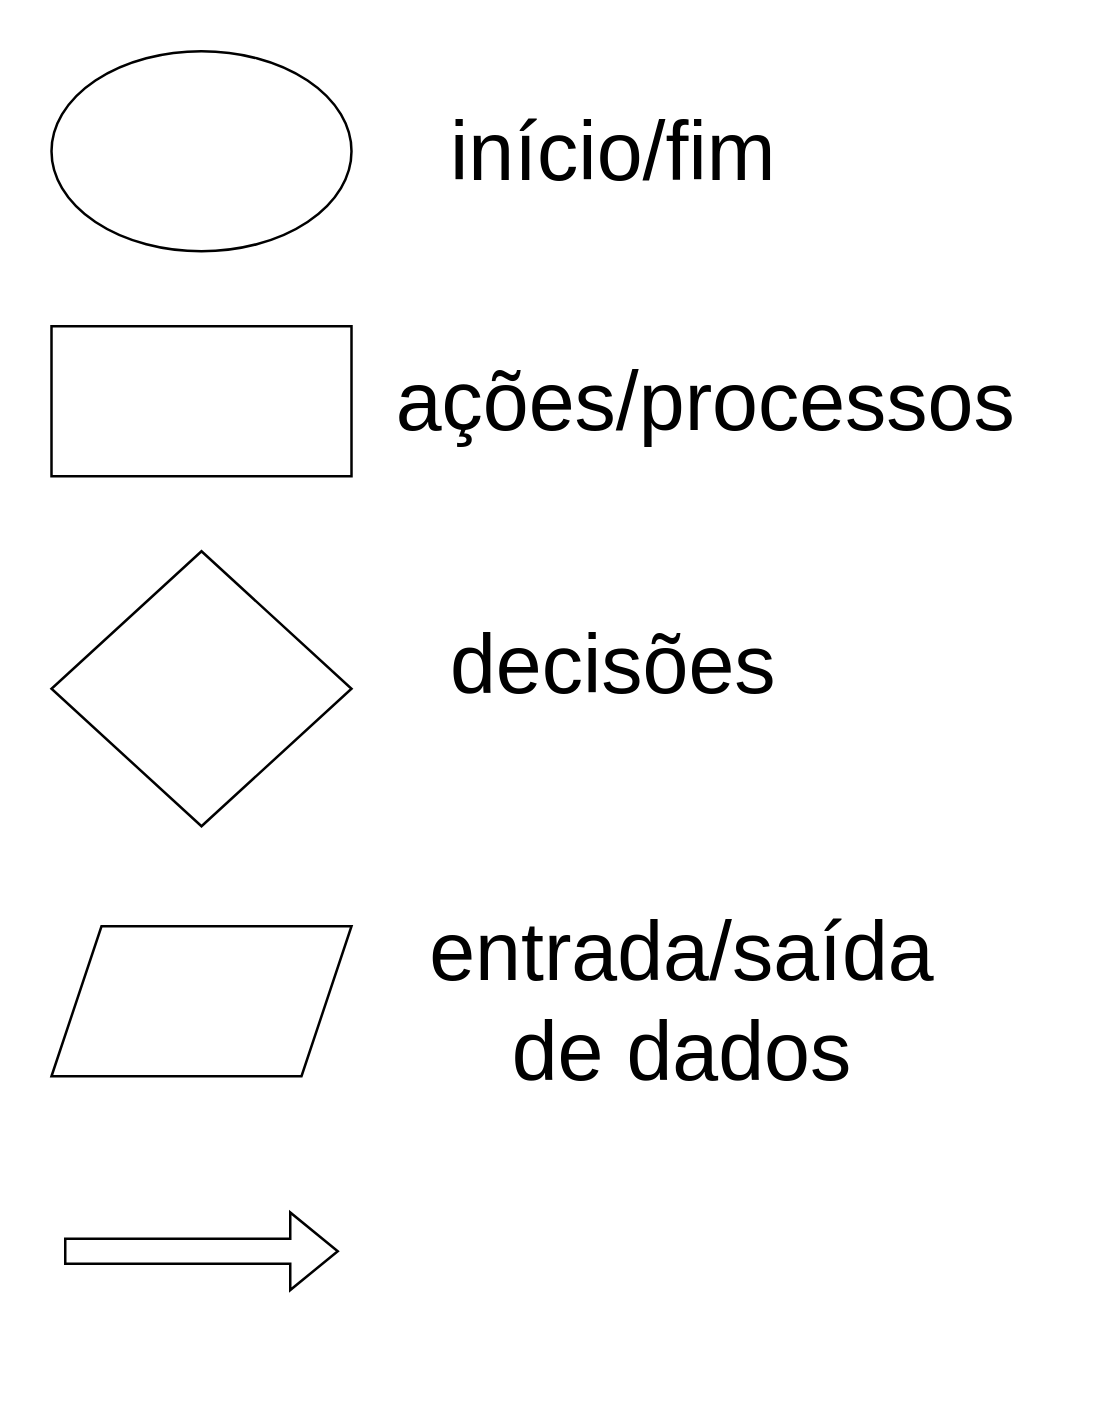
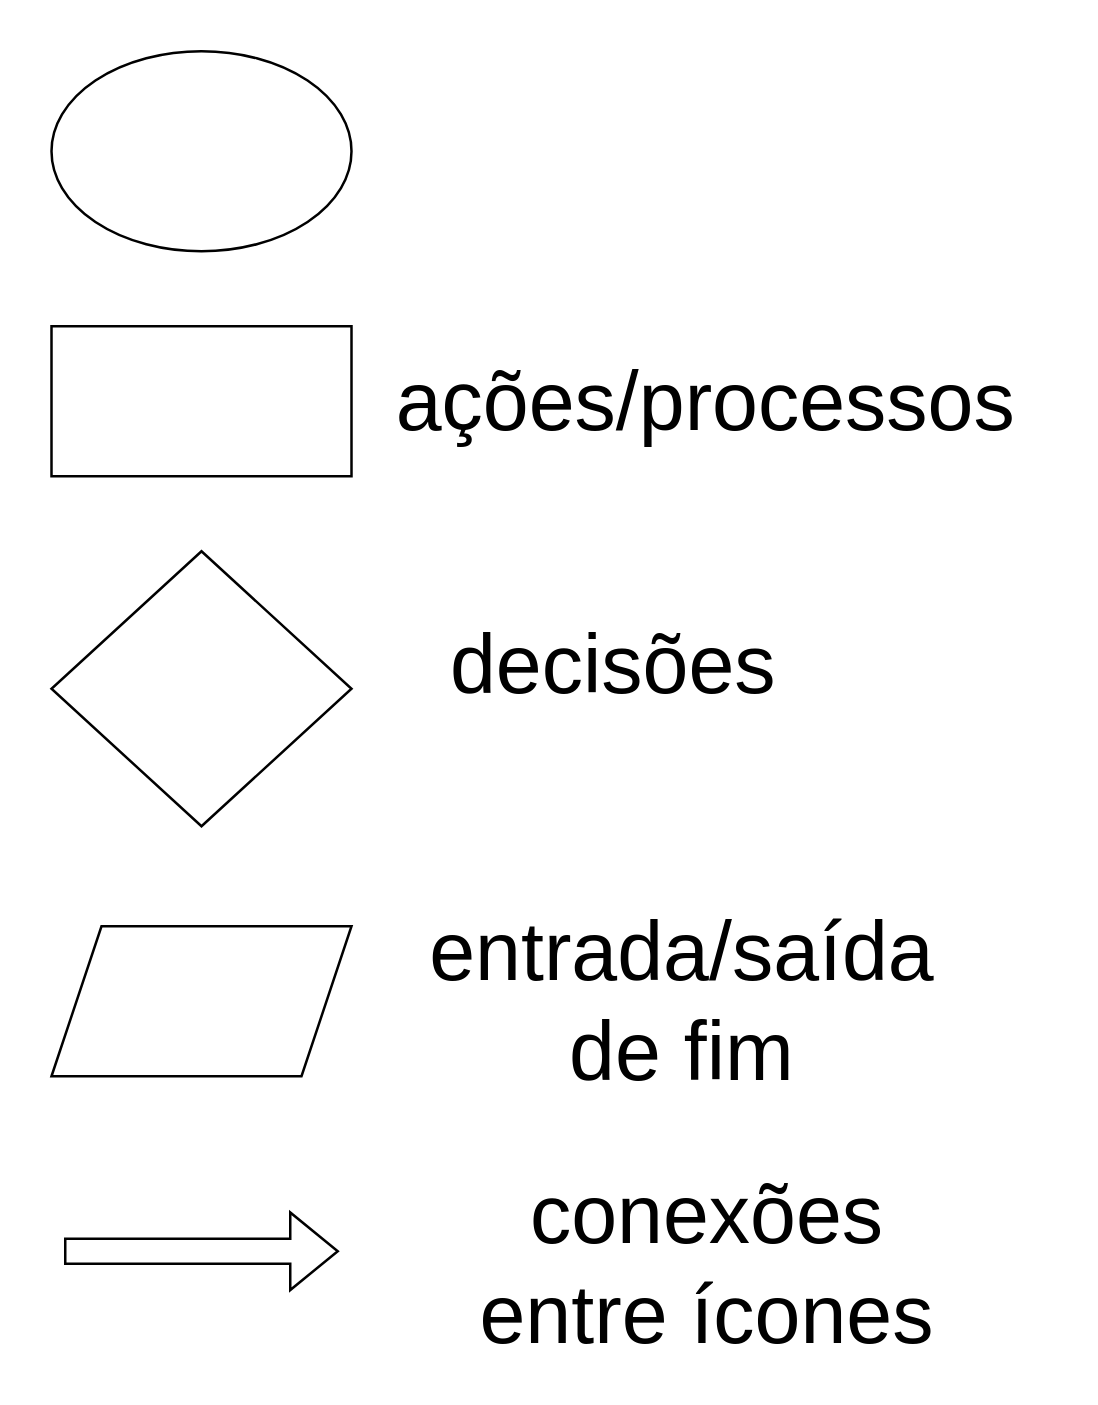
node "início/fim": removed
node "entrada/saída de dados": label "entrada/saída de dados" -> "entrada/saída de fim"
node "conexões entre ícones": added
